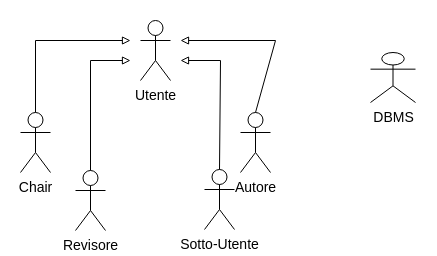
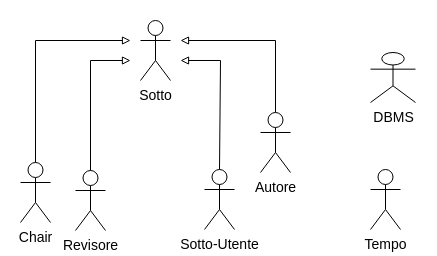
node "Utente": label "Utente" -> "Sotto"
node "Chair": moved (36, 143) -> (36, 193)
node "Autore": moved (256, 143) -> (276, 143)
node "Tempo": added
